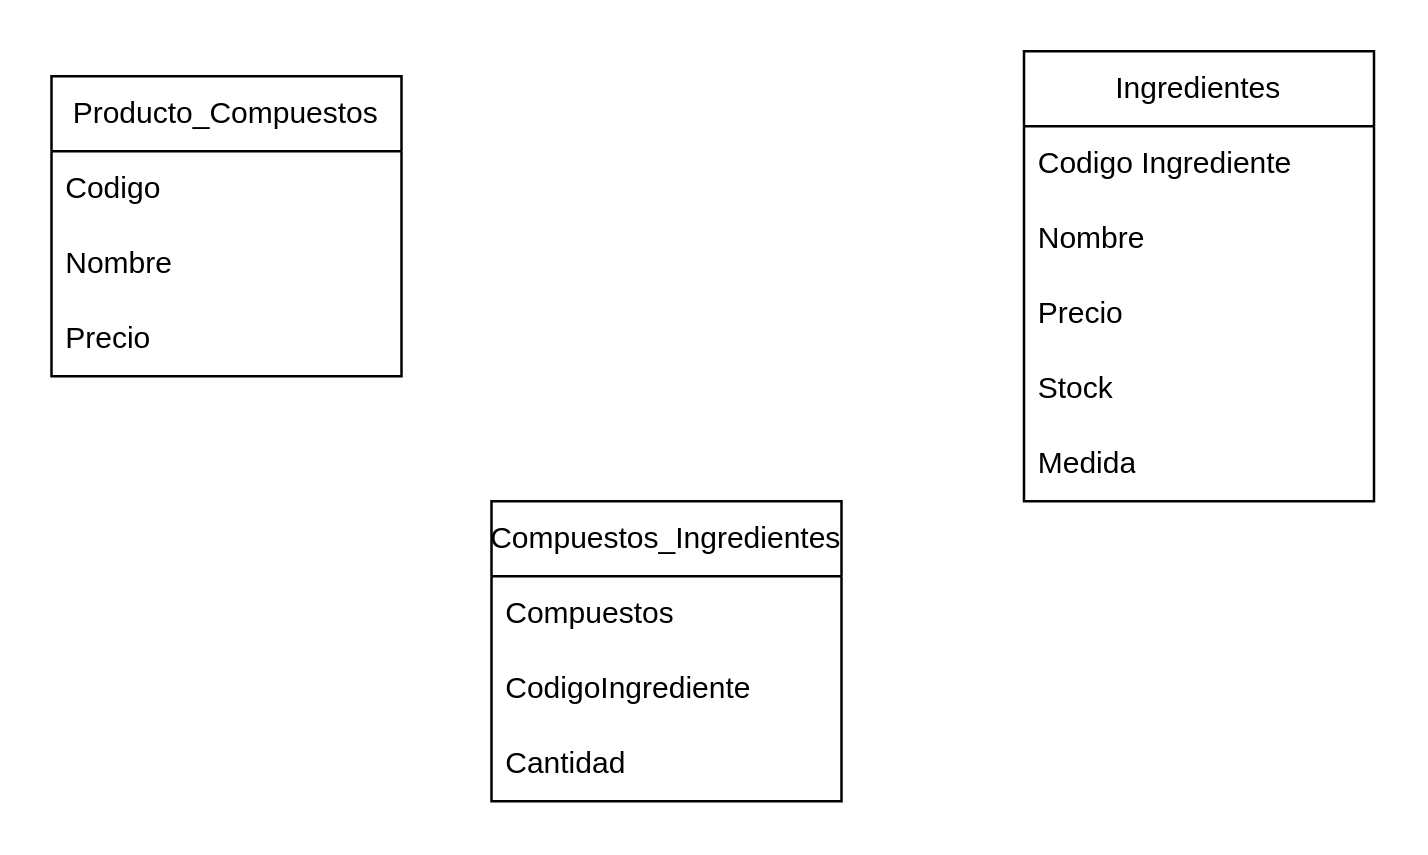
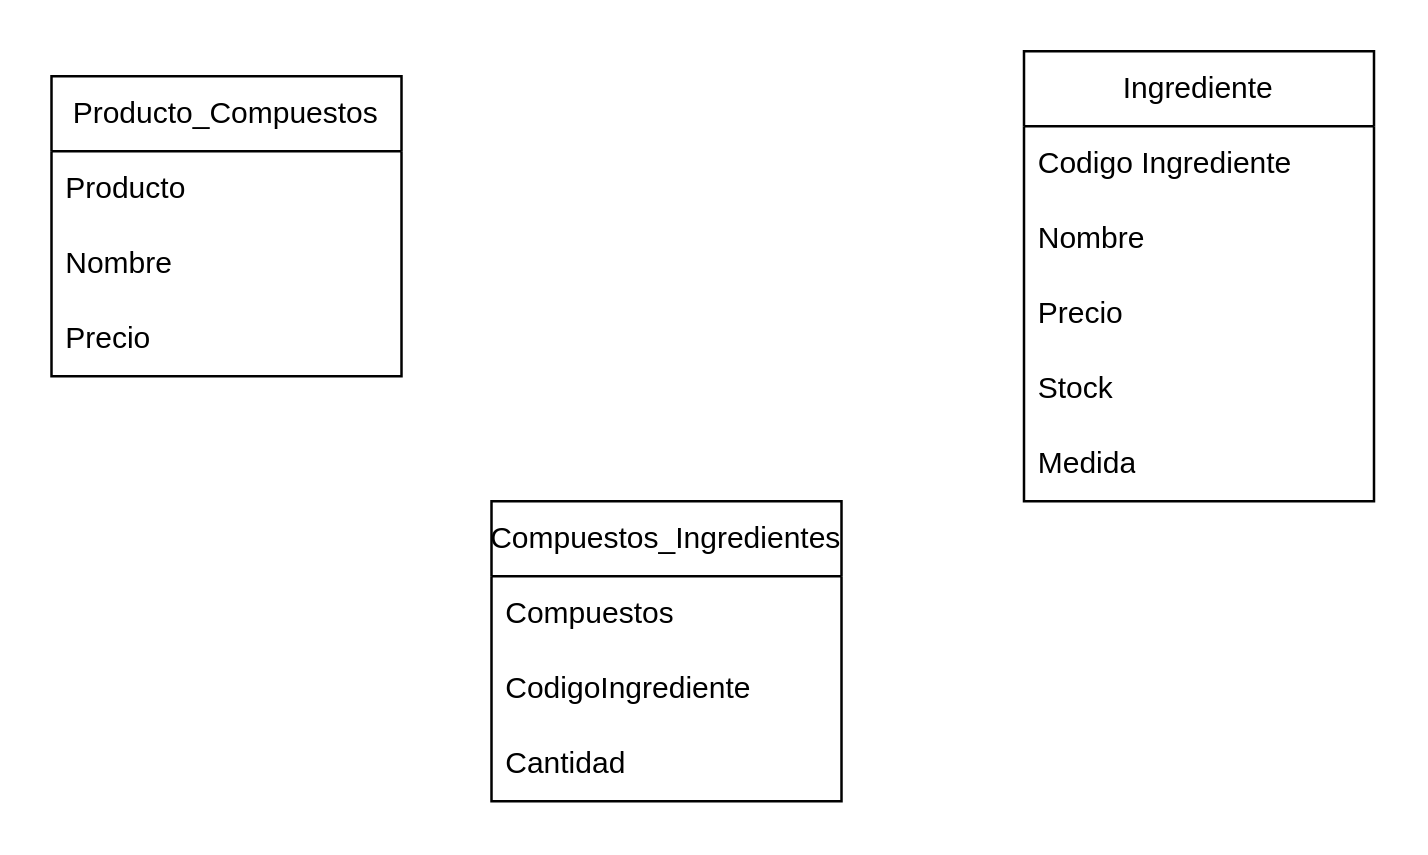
node "Ingredientes": label "Ingredientes" -> "Ingrediente"
node "Codigo": label "Codigo" -> "Producto"
